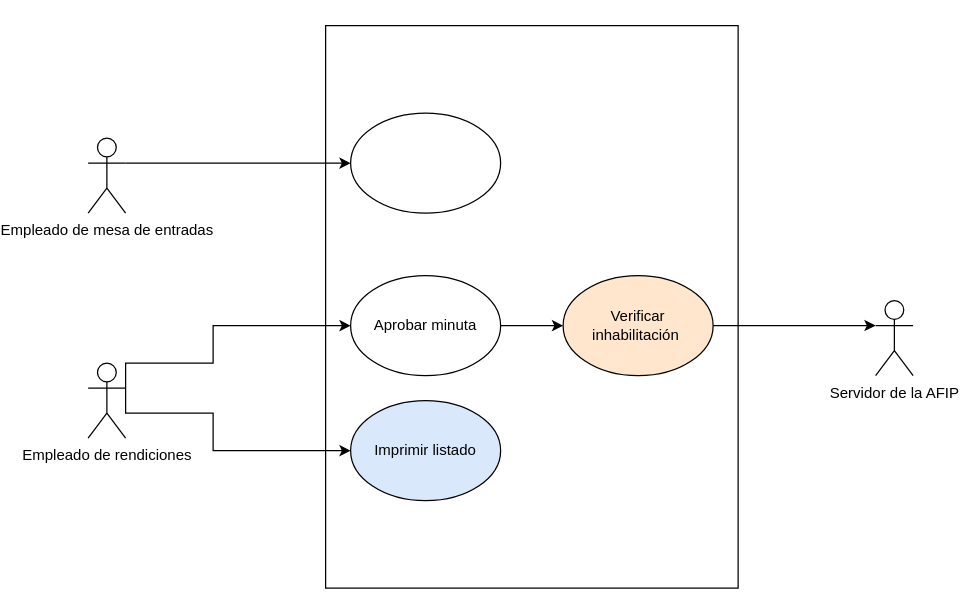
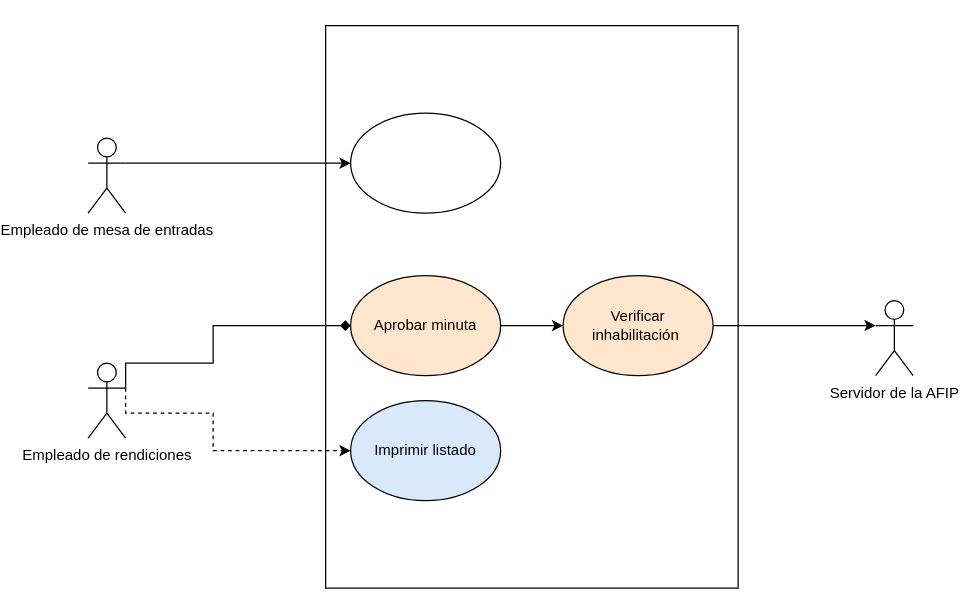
edge "Empleado de rendiciones" -> "Aprobar minuta": arrowhead classic -> diamond
node "Aprobar minuta": fillcolor #ffffff -> #ffe6cc
edge "Empleado de rendiciones" -> "Imprimir listado": style solid -> dashed
